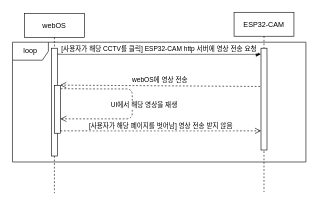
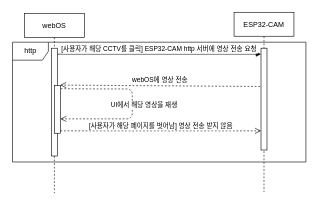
node "loop": label "loop" -> "http"
